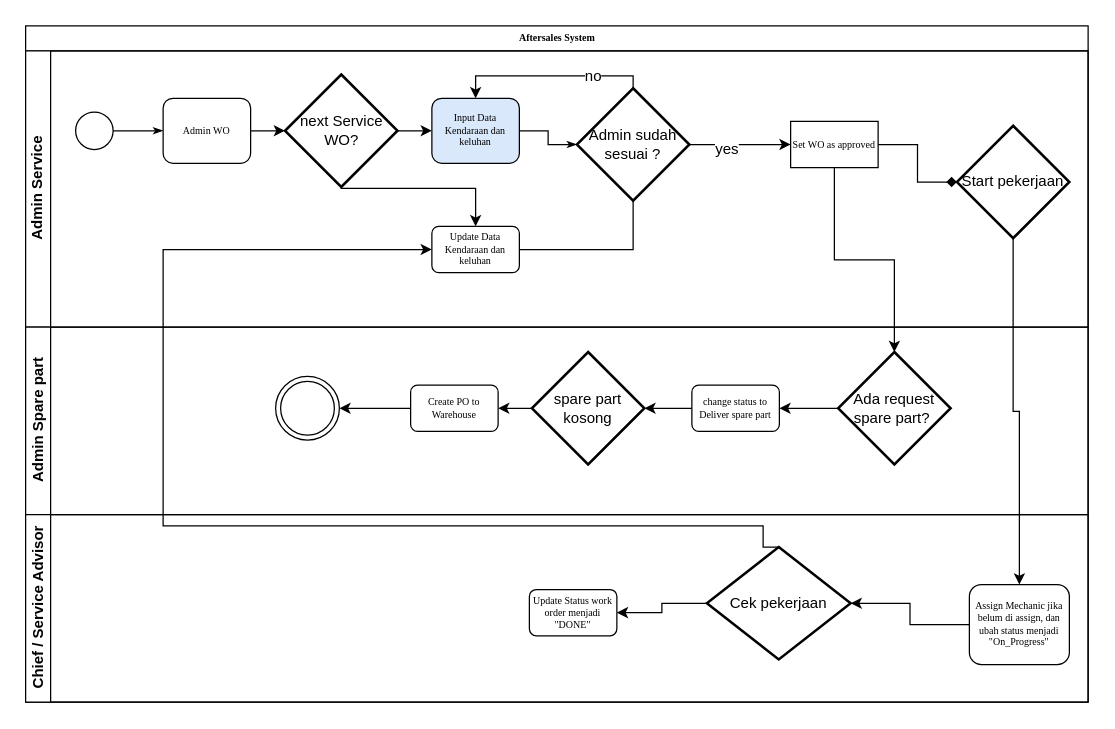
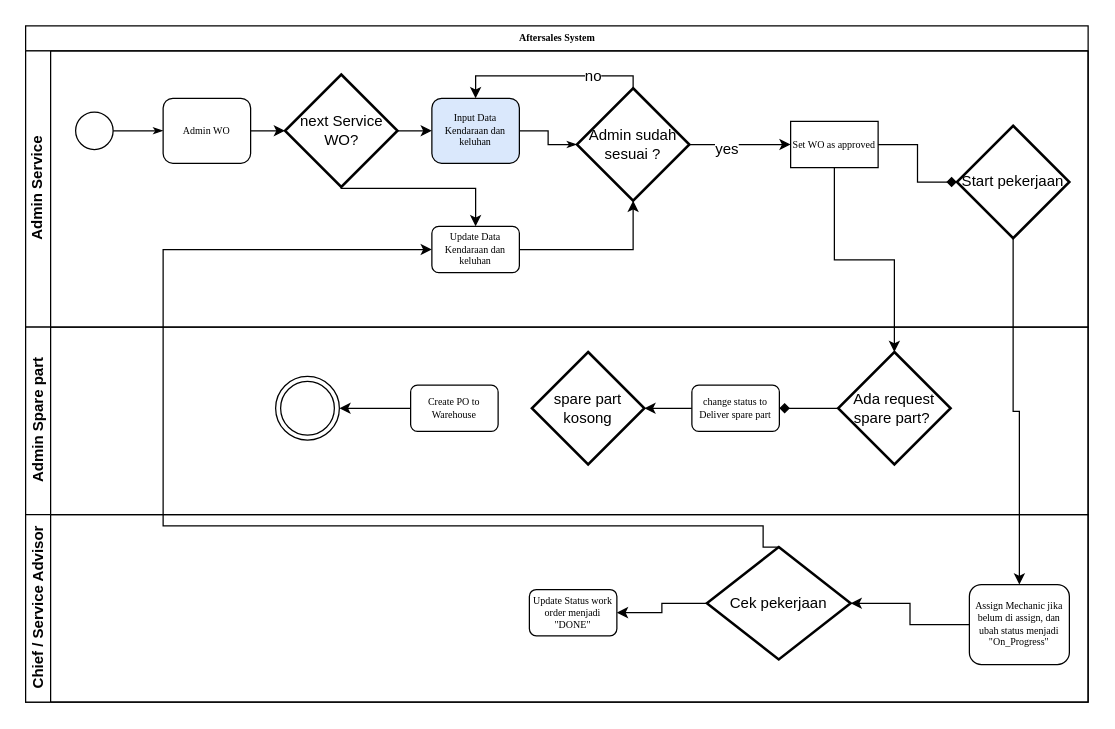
edge "Admin sudah sesuai ?" -- "Update Data Kendaraan dan keluhan": arrowhead none -> classic
edge "spare part kosong" -> "Create PO to Warehouse": removed
edge "Ada request spare part?" -> "change status to Deliver spare part": arrowhead classic -> diamond
